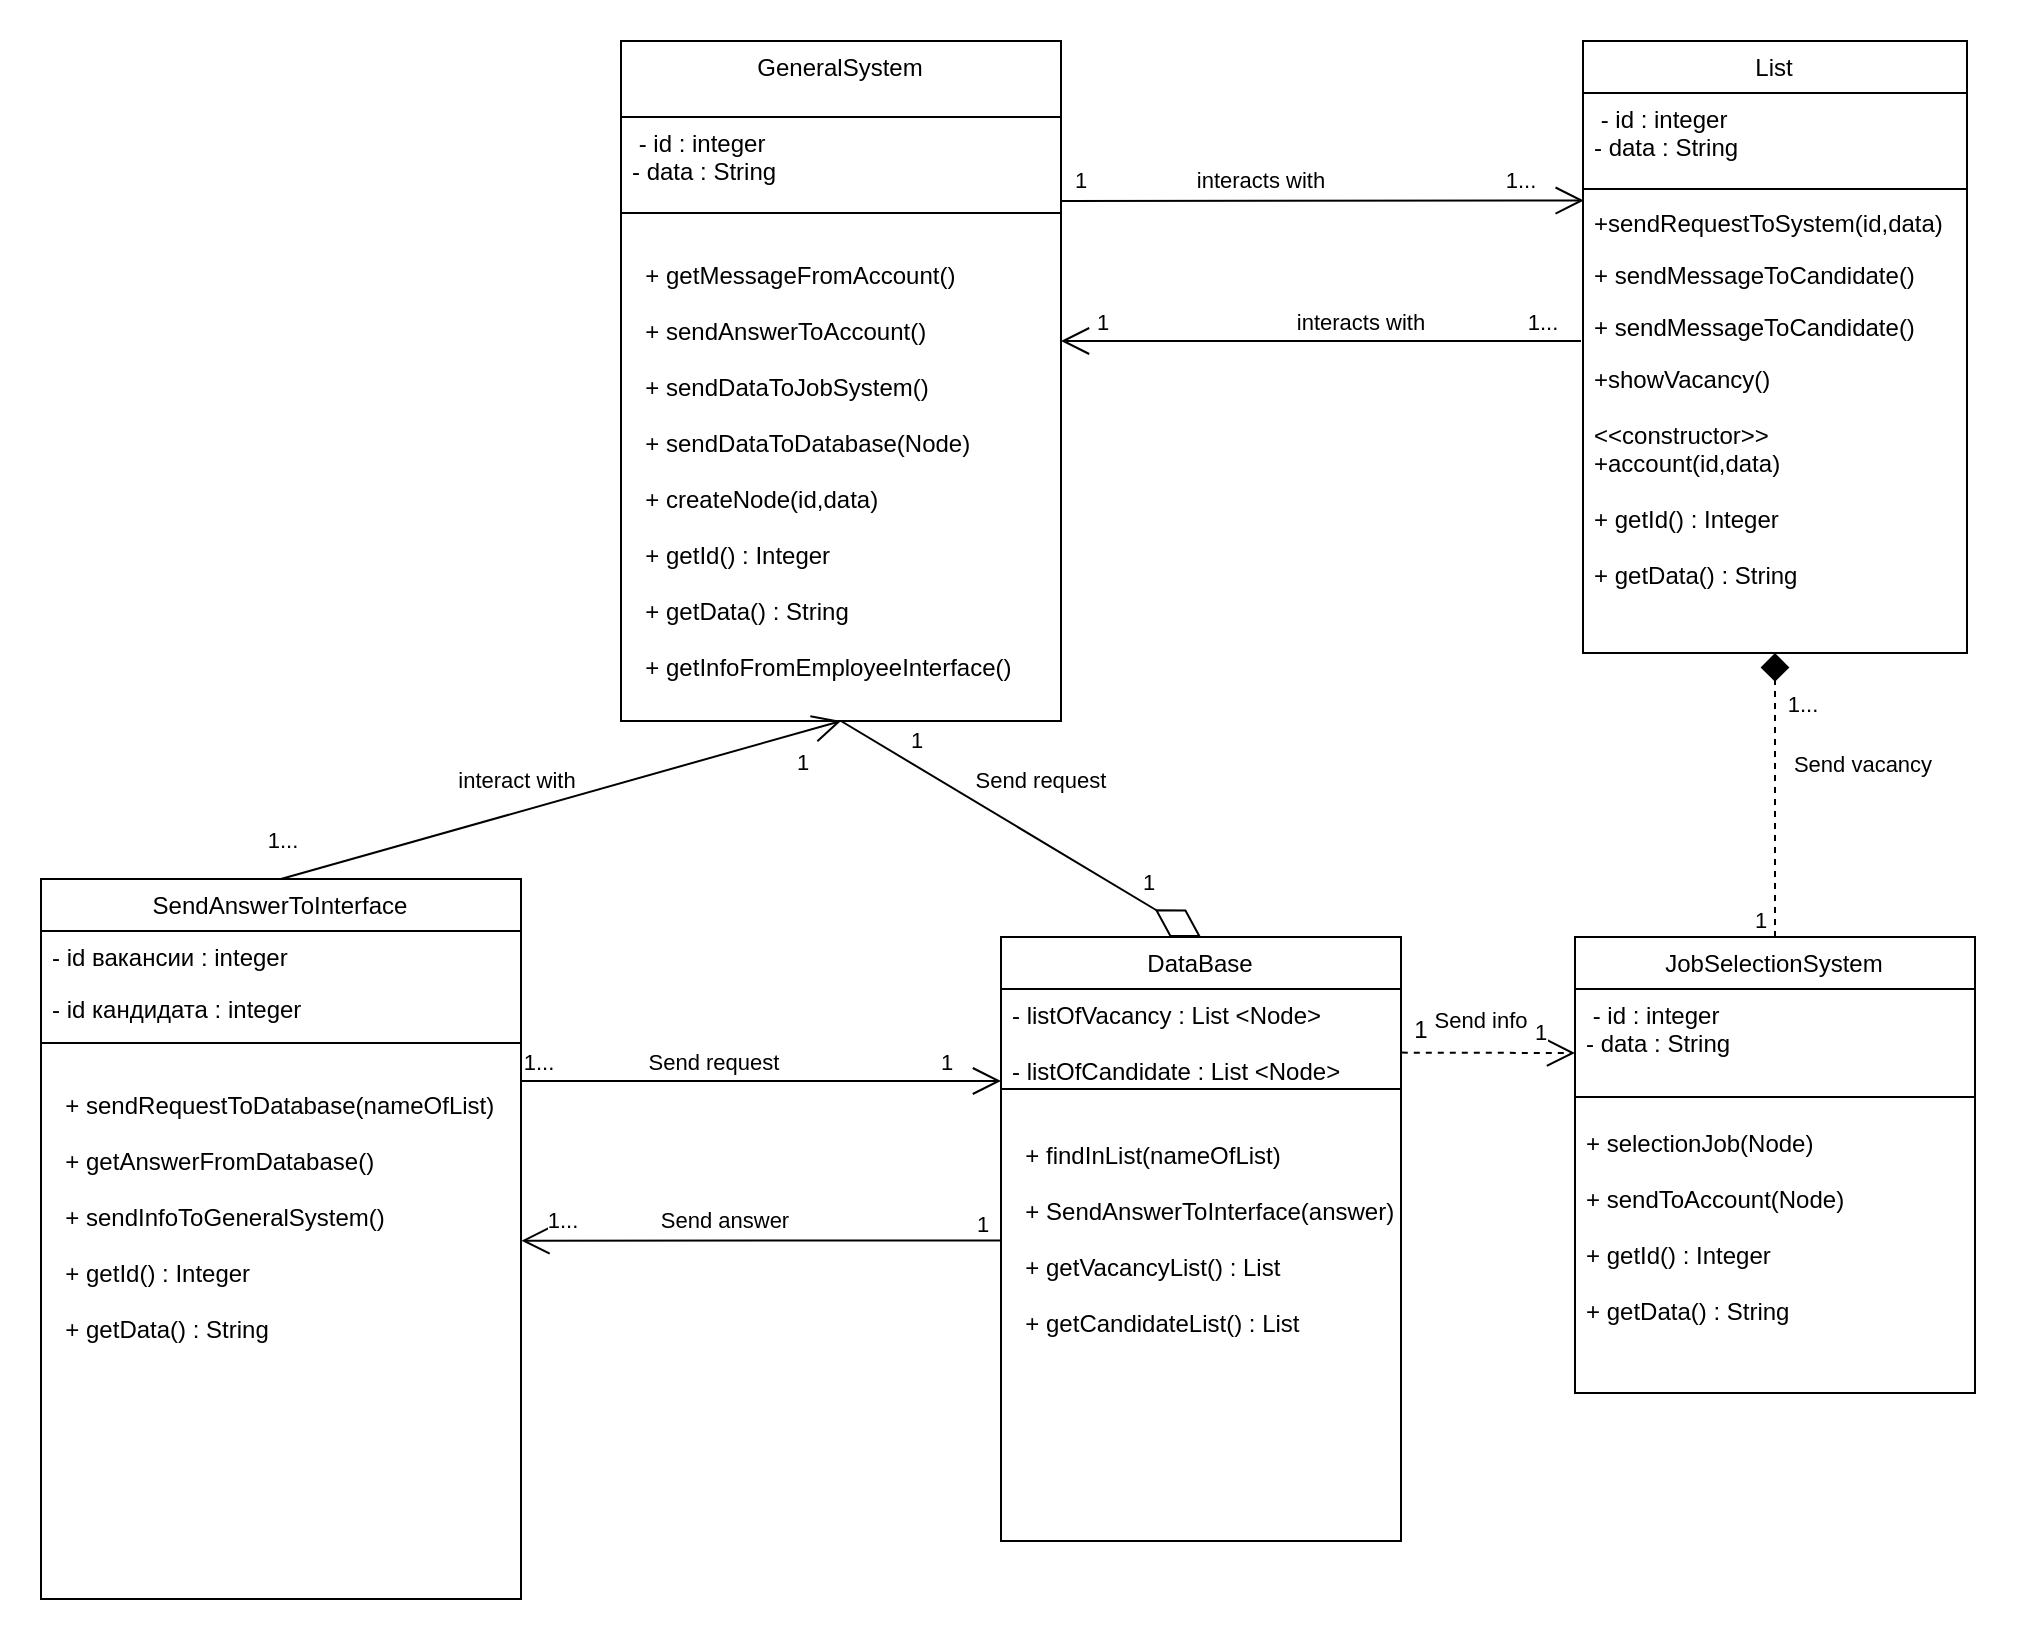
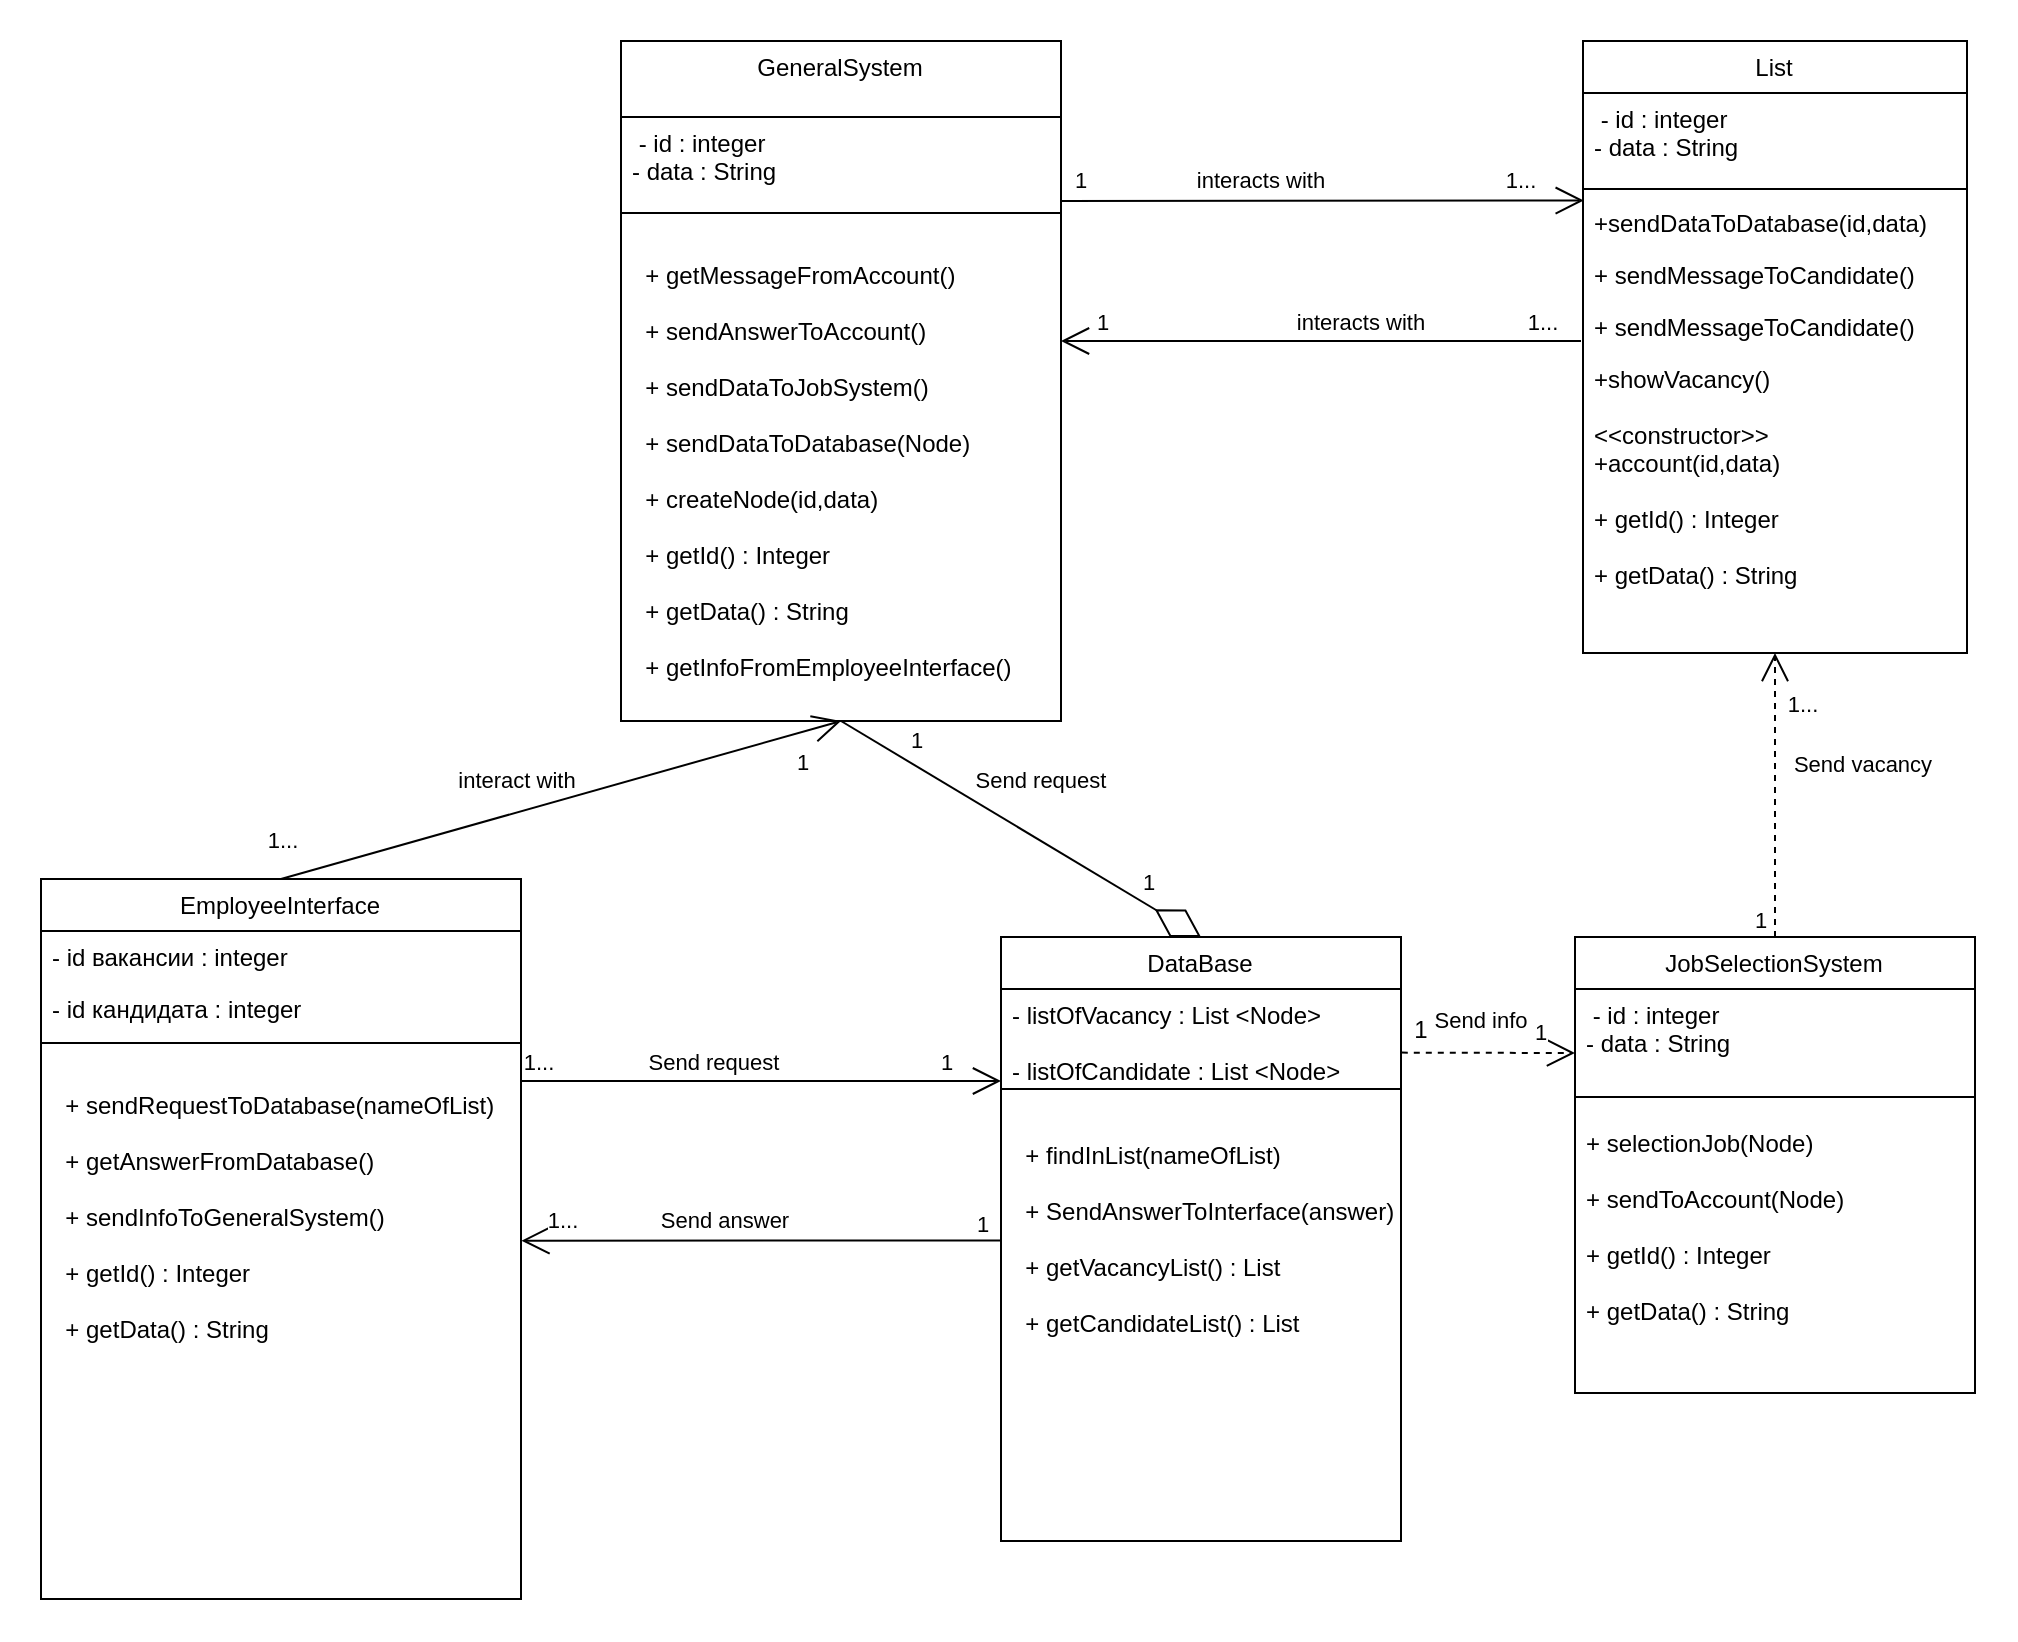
node "+sendRequestToSystem(id,data)": label "+sendRequestToSystem(id,data)" -> "+sendDataToDatabase(id,data)"
edge "JobSelectionSystem" -> "List": arrowhead diamond -> open
node "SendAnswerToInterface": label "SendAnswerToInterface" -> "EmployeeInterface"
